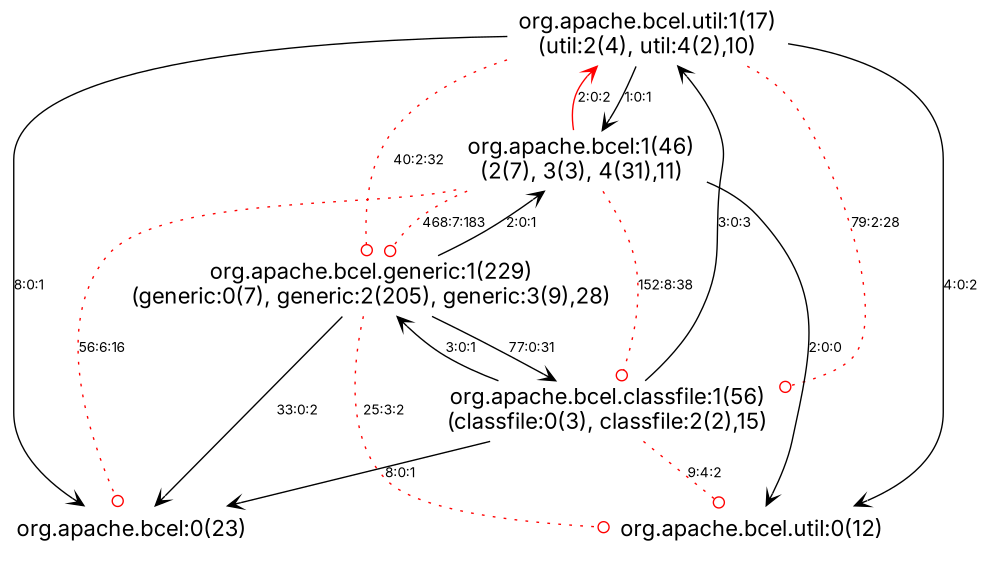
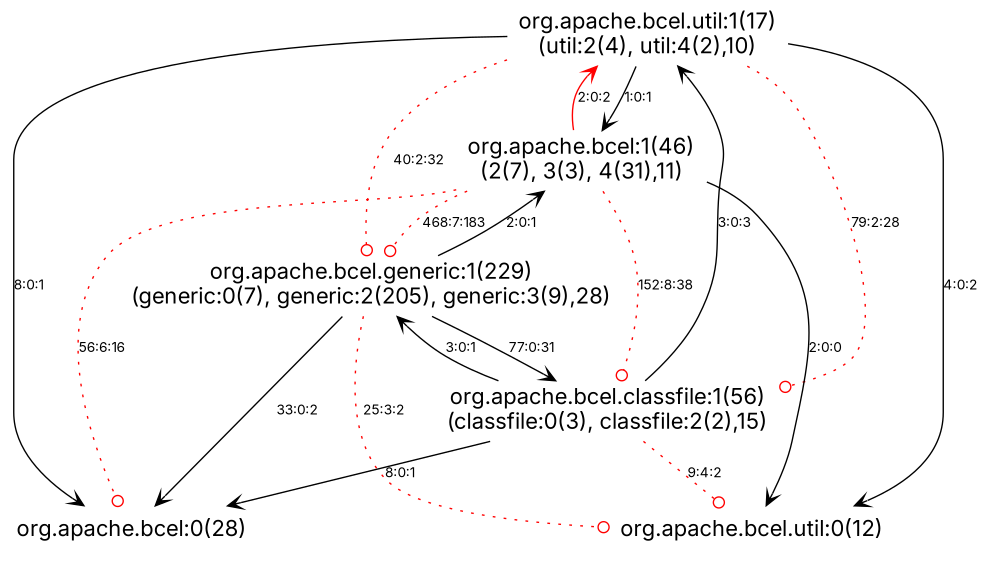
node "org.apache.bcel:0(23)": label "org.apache.bcel:0(23)" -> "org.apache.bcel:0(28)"
